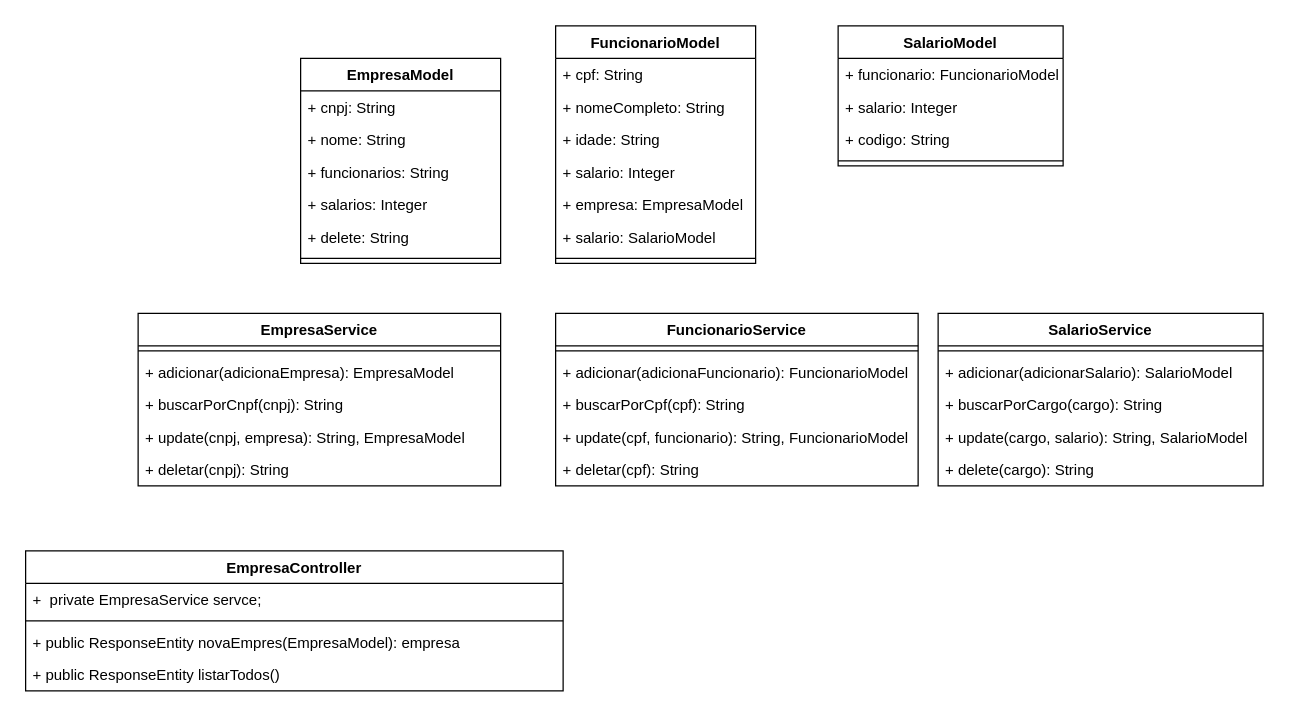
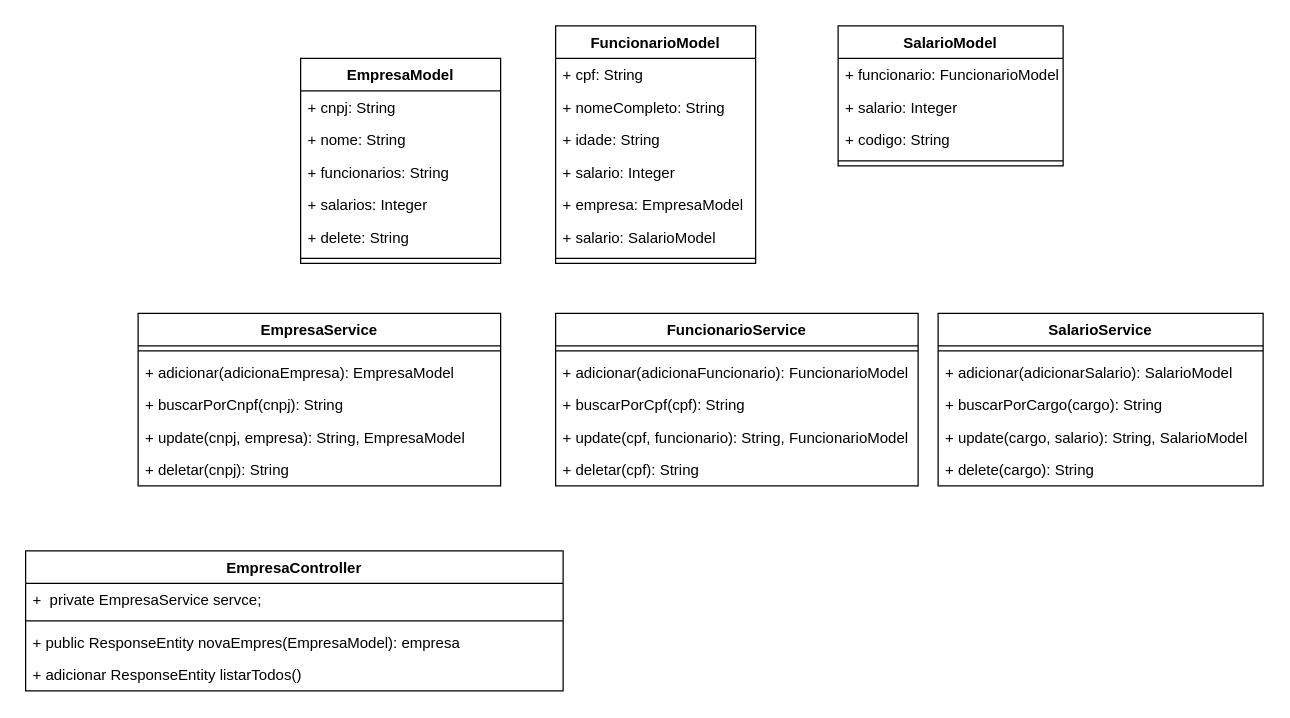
node "+ public ResponseEntity listarTodos()": label "+ public ResponseEntity listarTodos()" -> "+ adicionar ResponseEntity listarTodos()"
